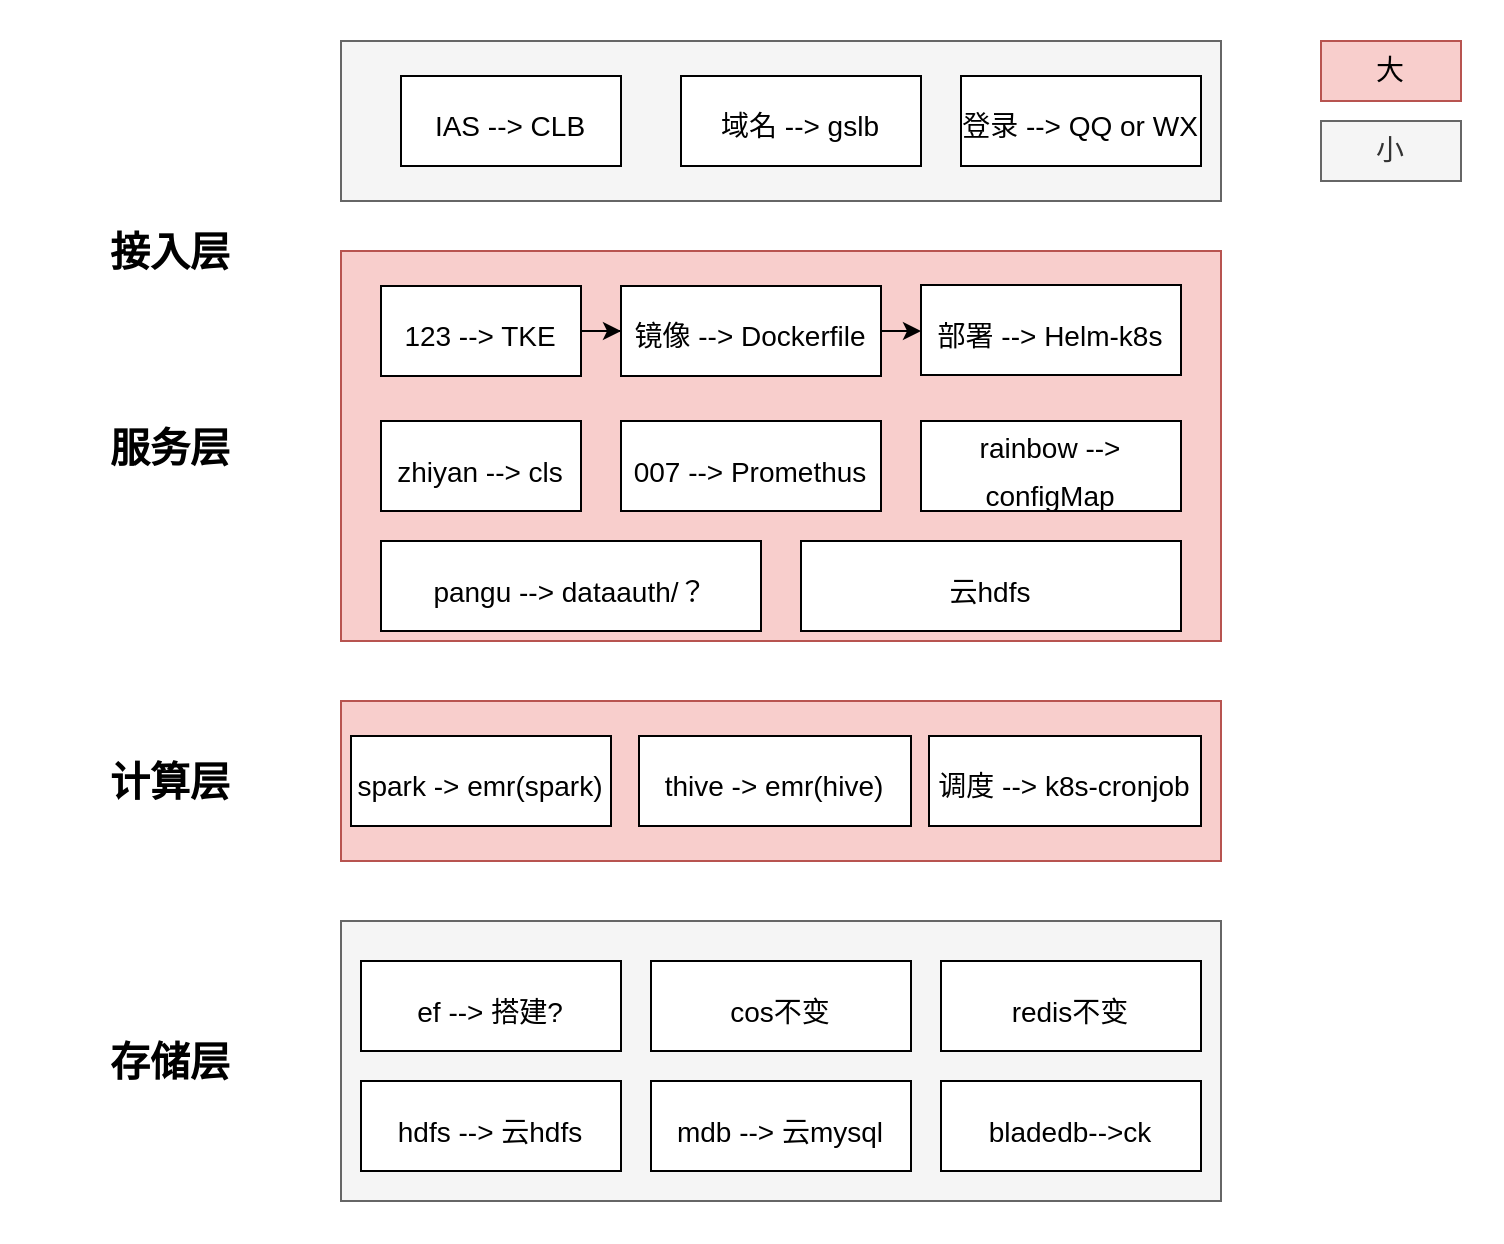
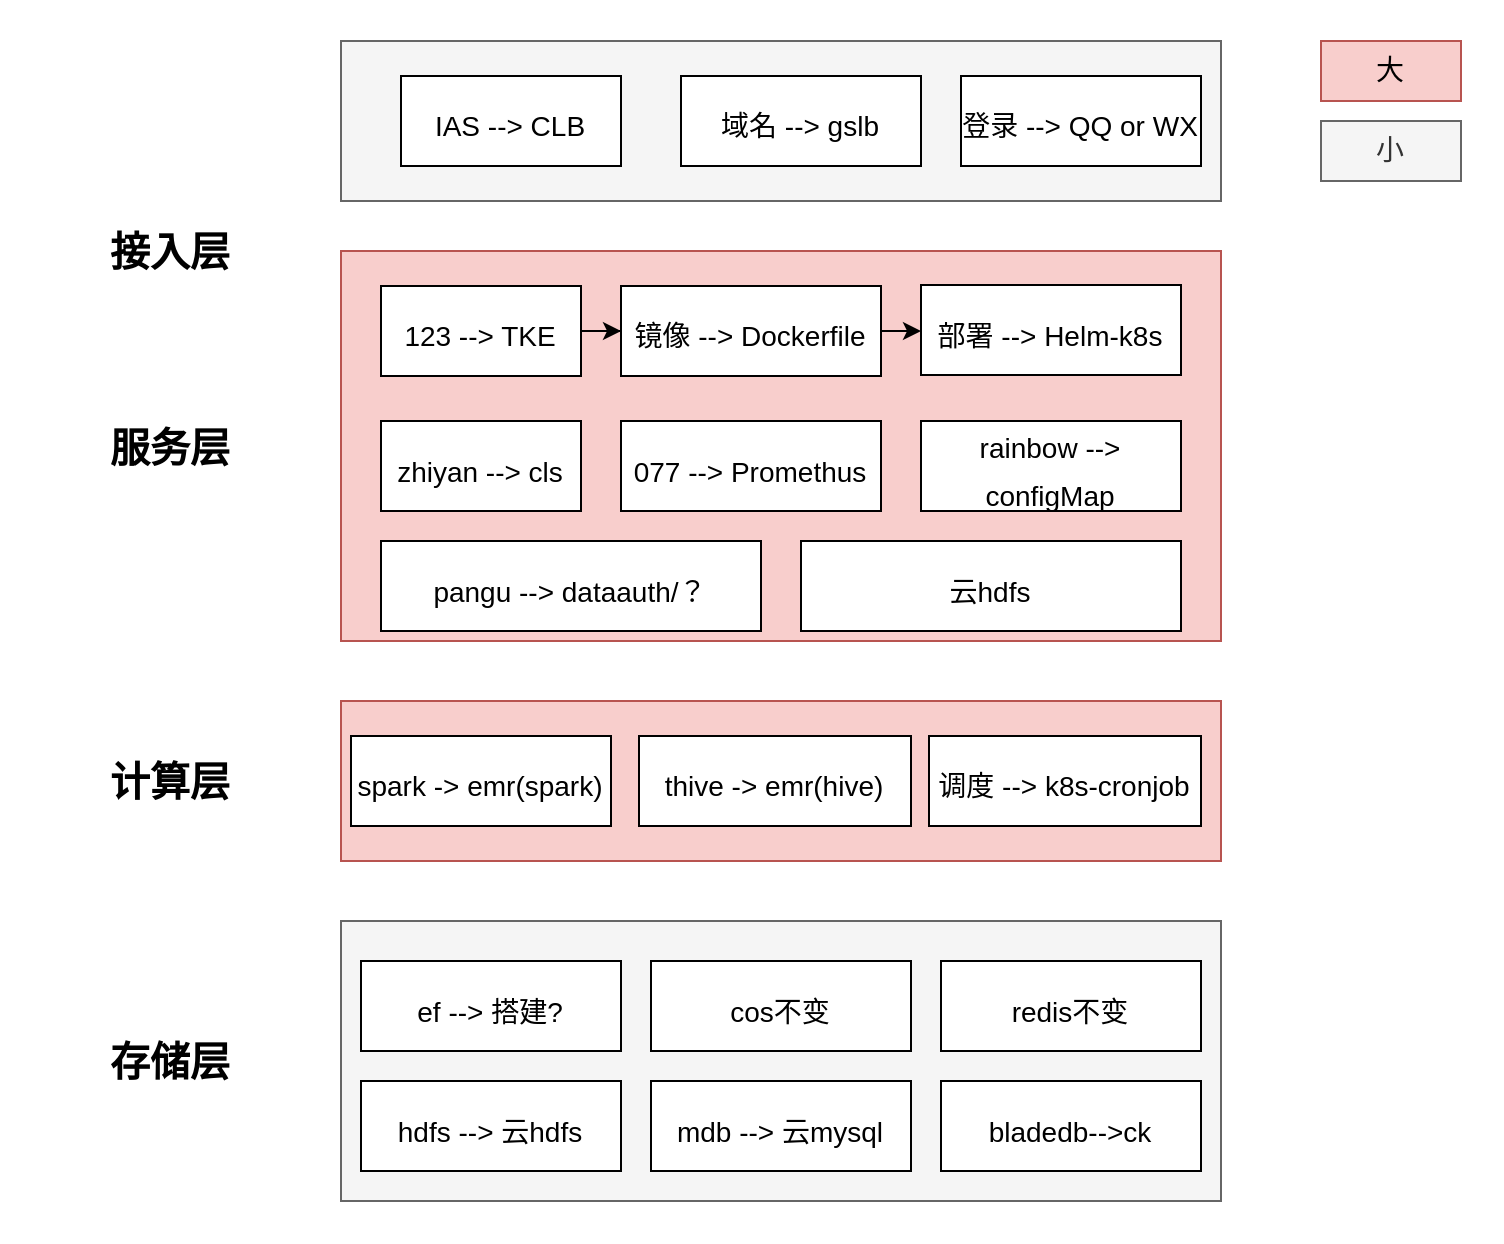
node "007 --> Promethus": label "007 --> Promethus" -> "077 --> Promethus"
